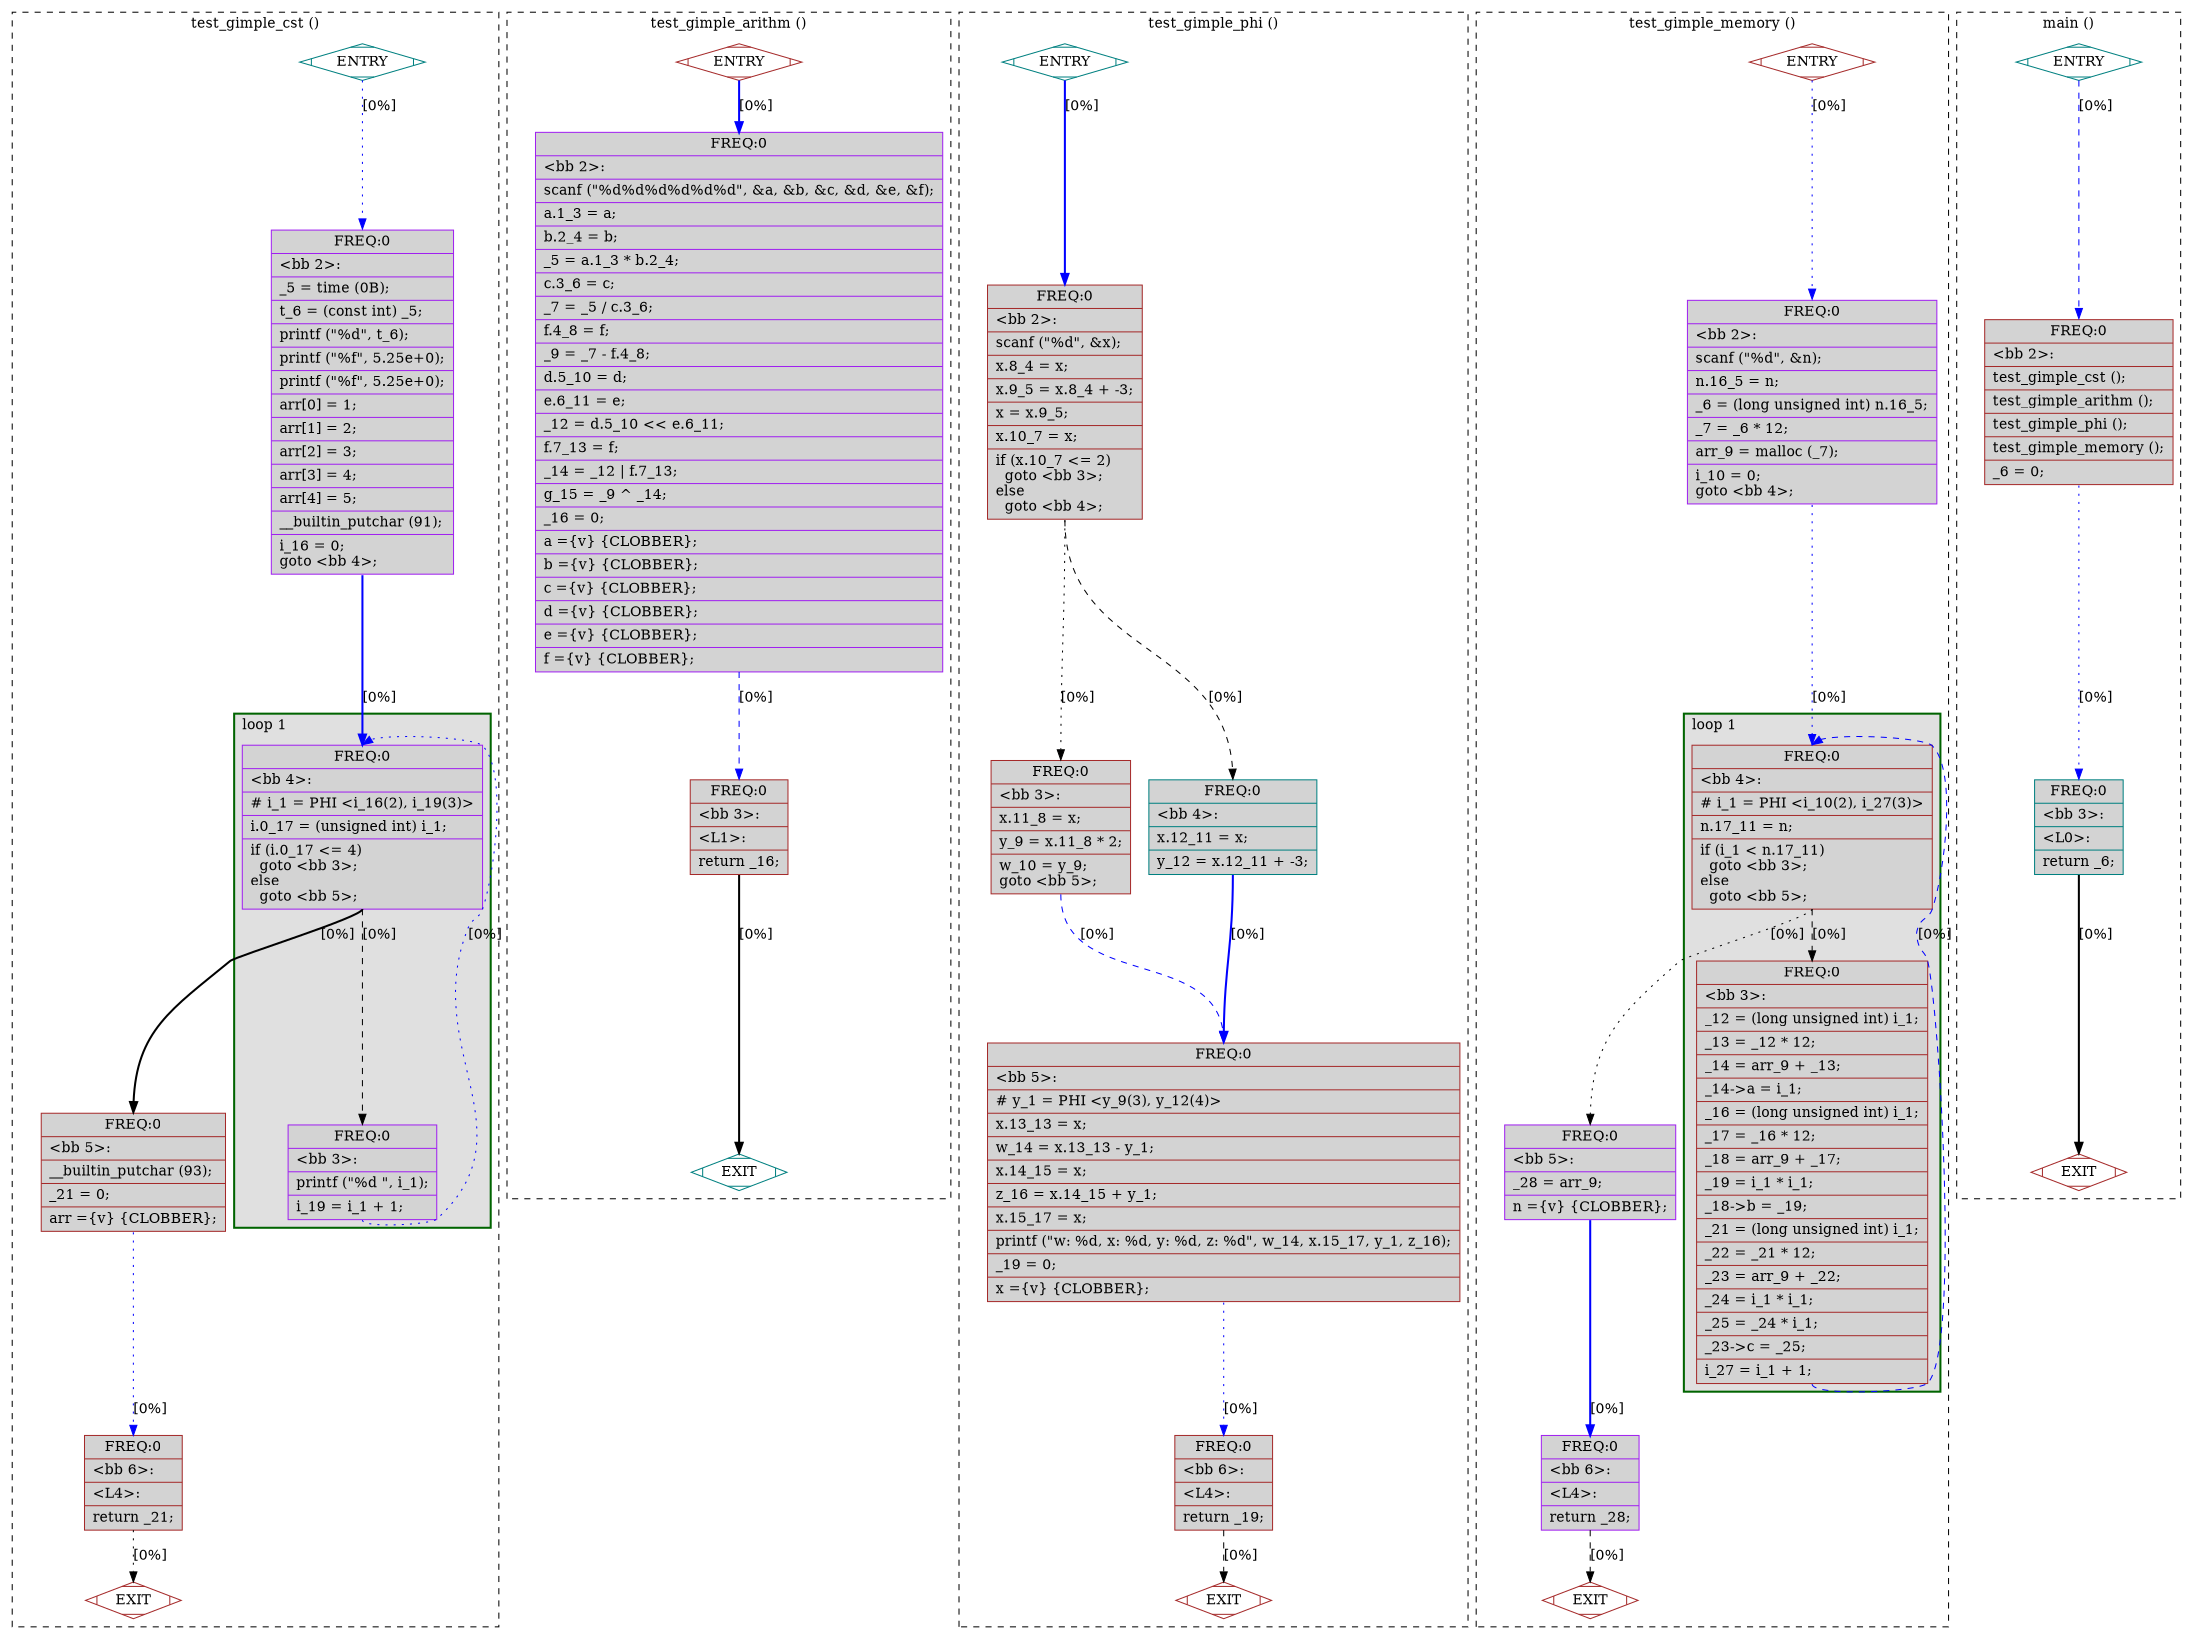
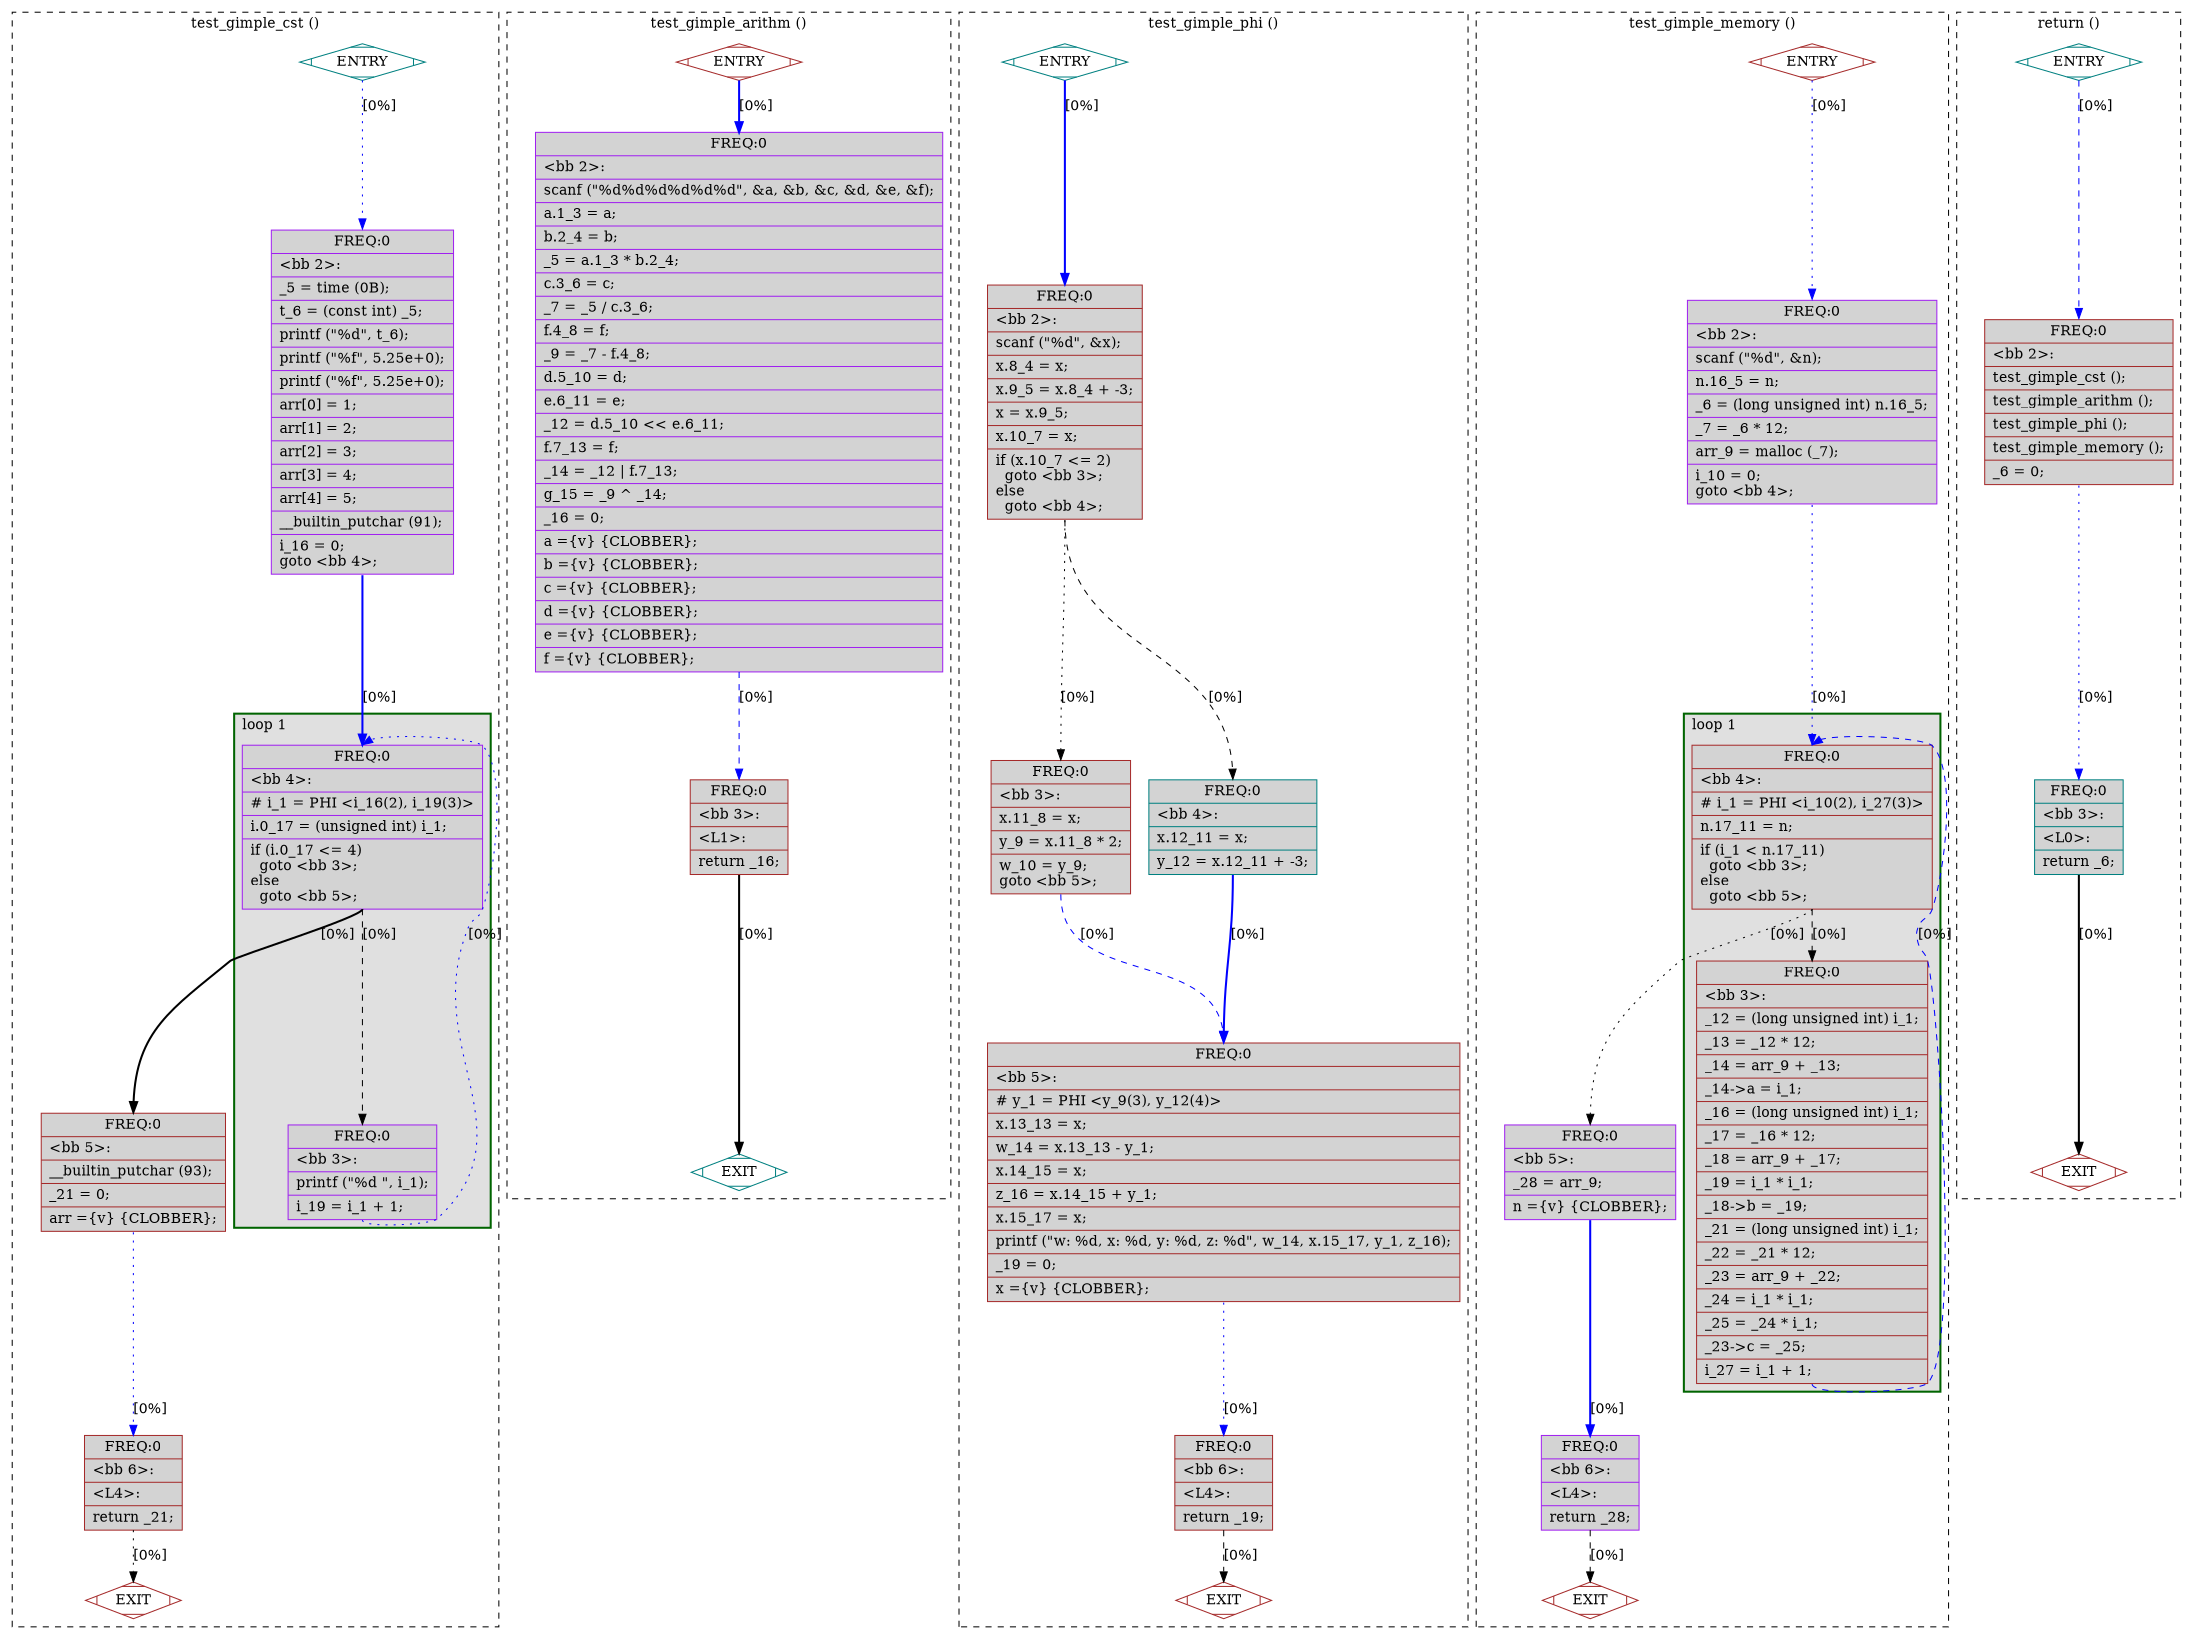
cluster "main ()": label "main ()" -> "return ()"
